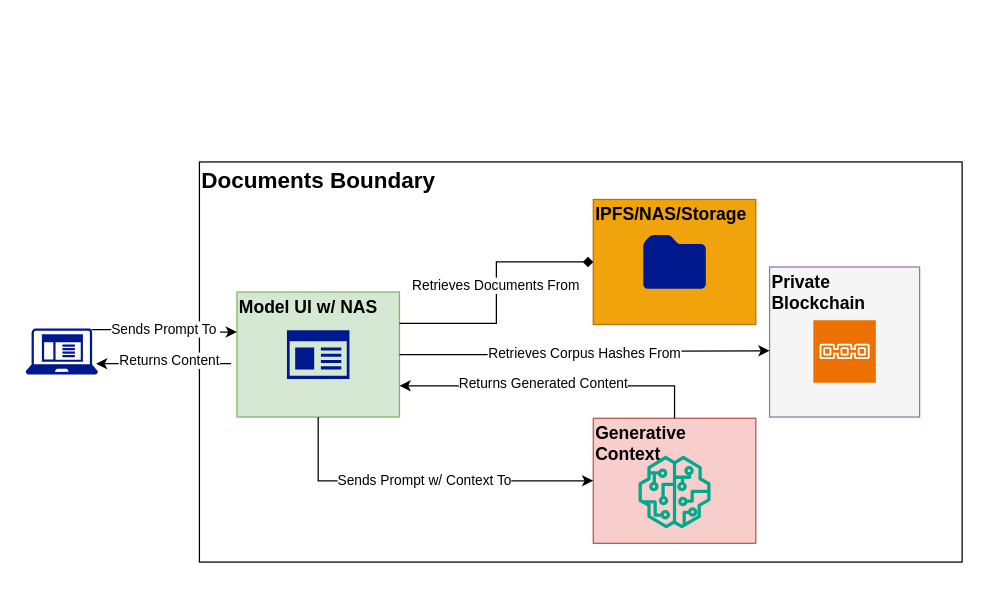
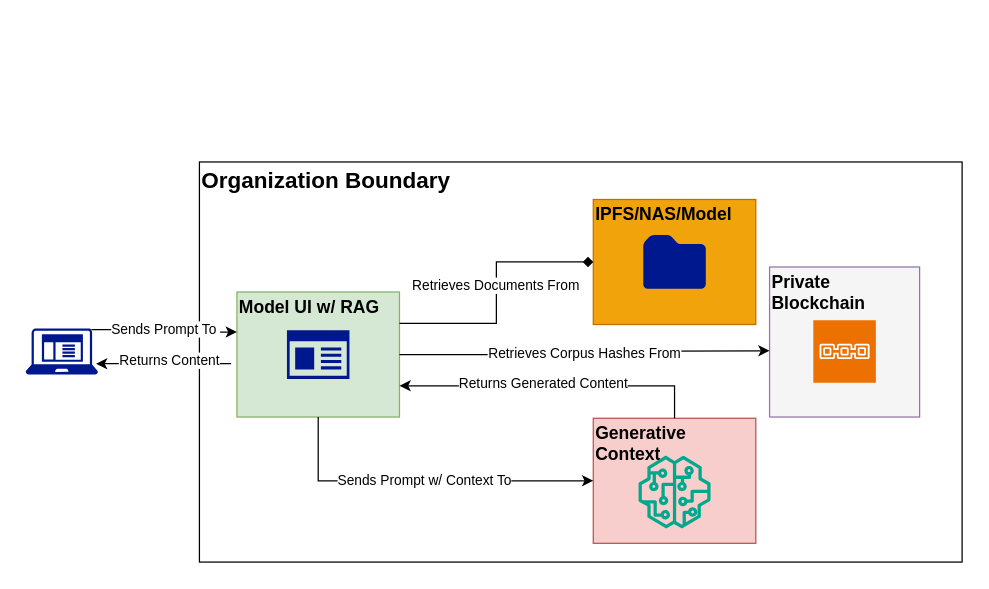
node "Documents Boundary": label "Documents Boundary" -> "Organization Boundary"
node "IPFS/NAS/Storage": label "IPFS/NAS/Storage" -> "IPFS/NAS/Model"
node "Model UI w/ NAS": label "Model UI w/ NAS" -> "Model UI w/ RAG"
